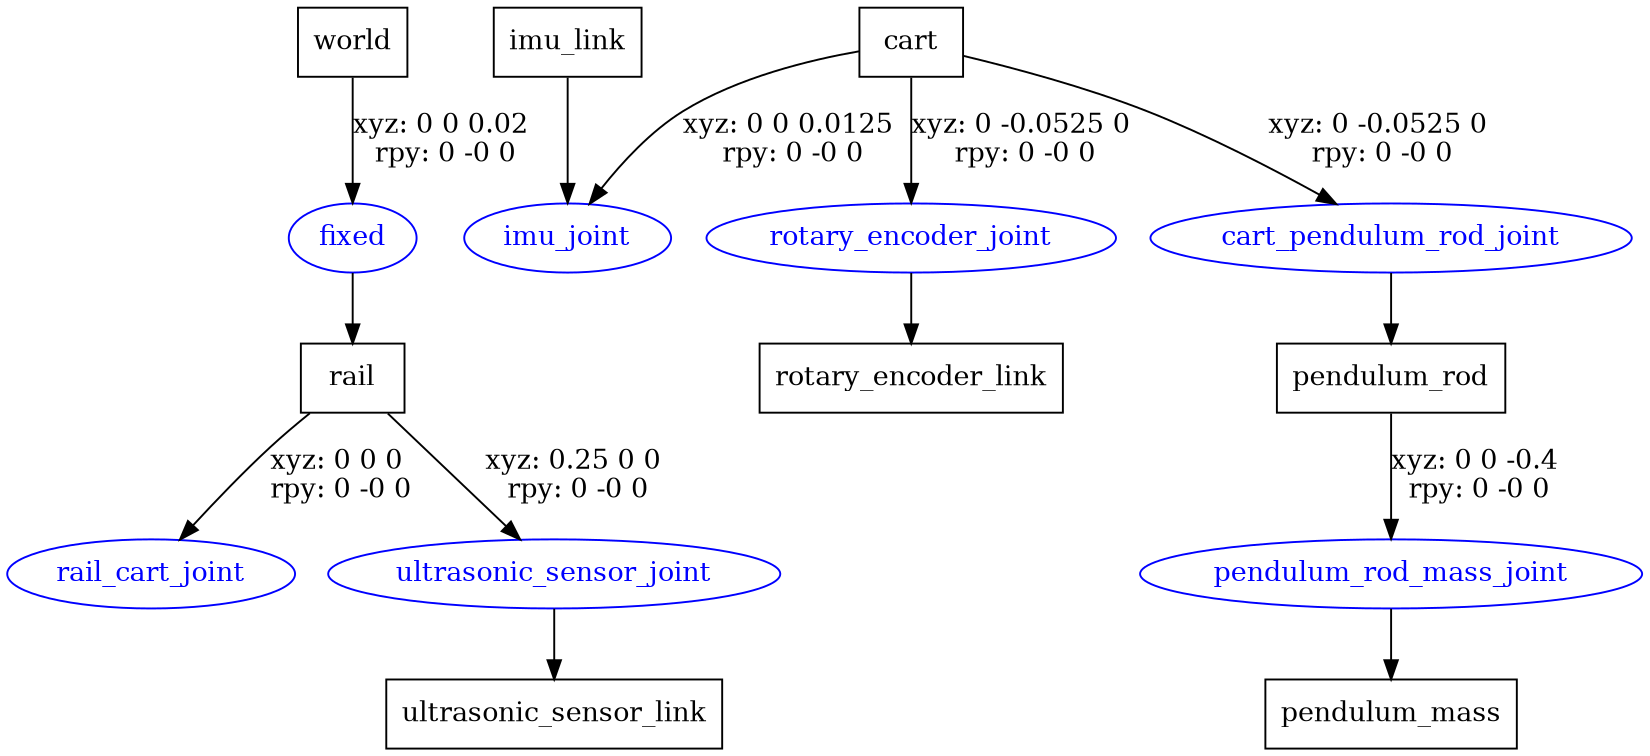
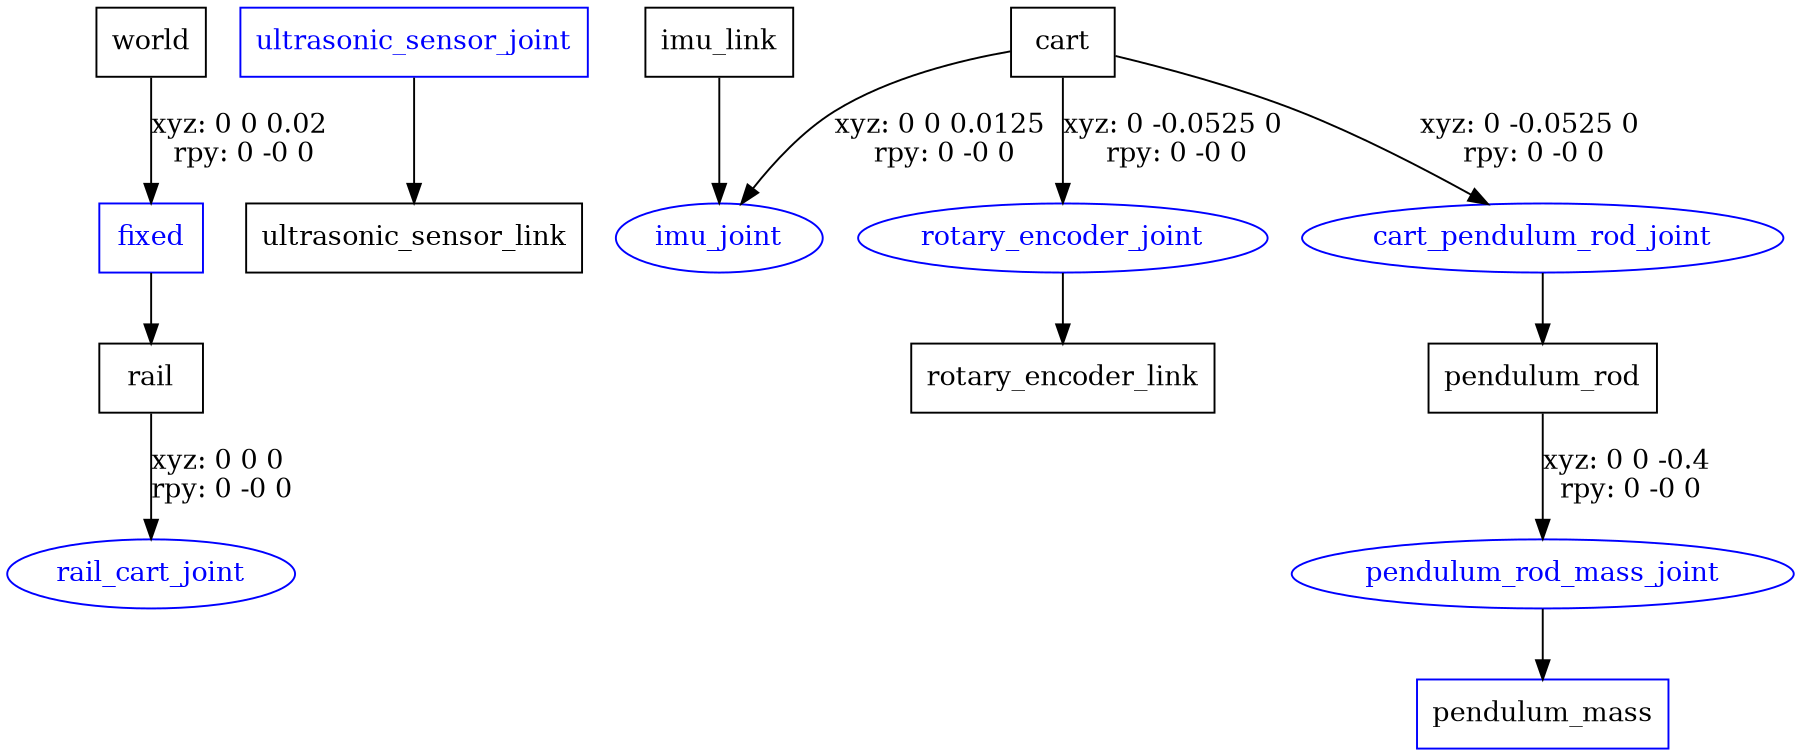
node "fixed": shape ellipse -> box
edge "rail" -> "ultrasonic_sensor_joint": removed, label "xyz: 0.25 0 0 rpy: 0 -0 0"
node "ultrasonic_sensor_joint": shape ellipse -> box
node "pendulum_mass": color black -> blue
